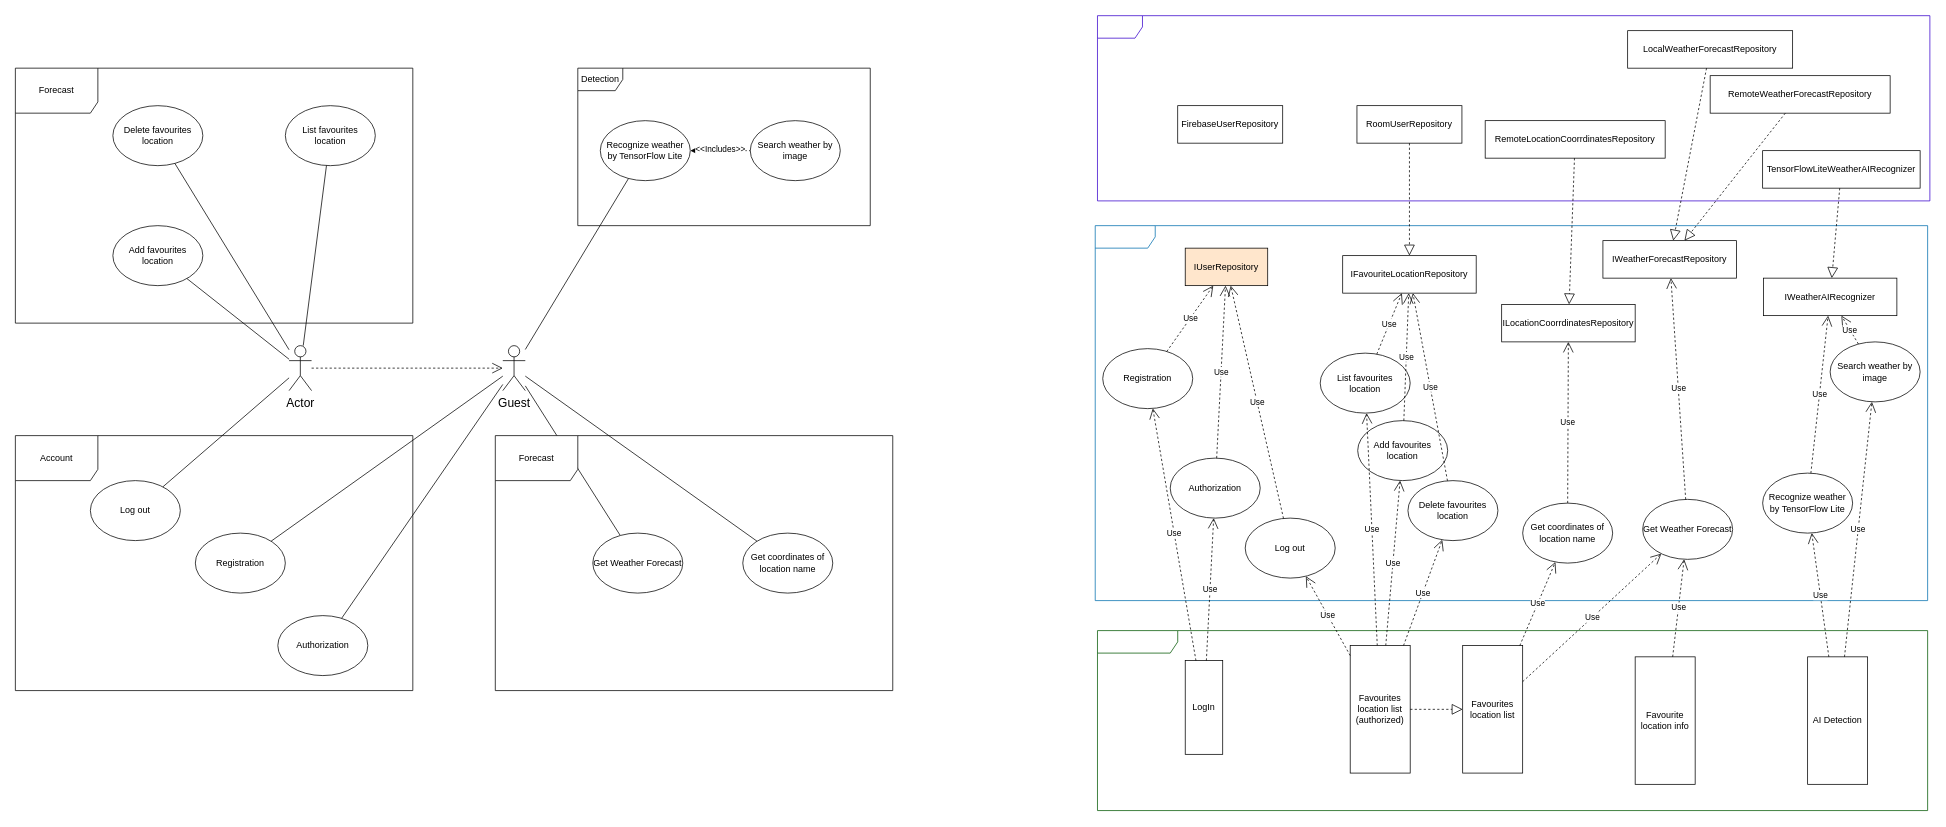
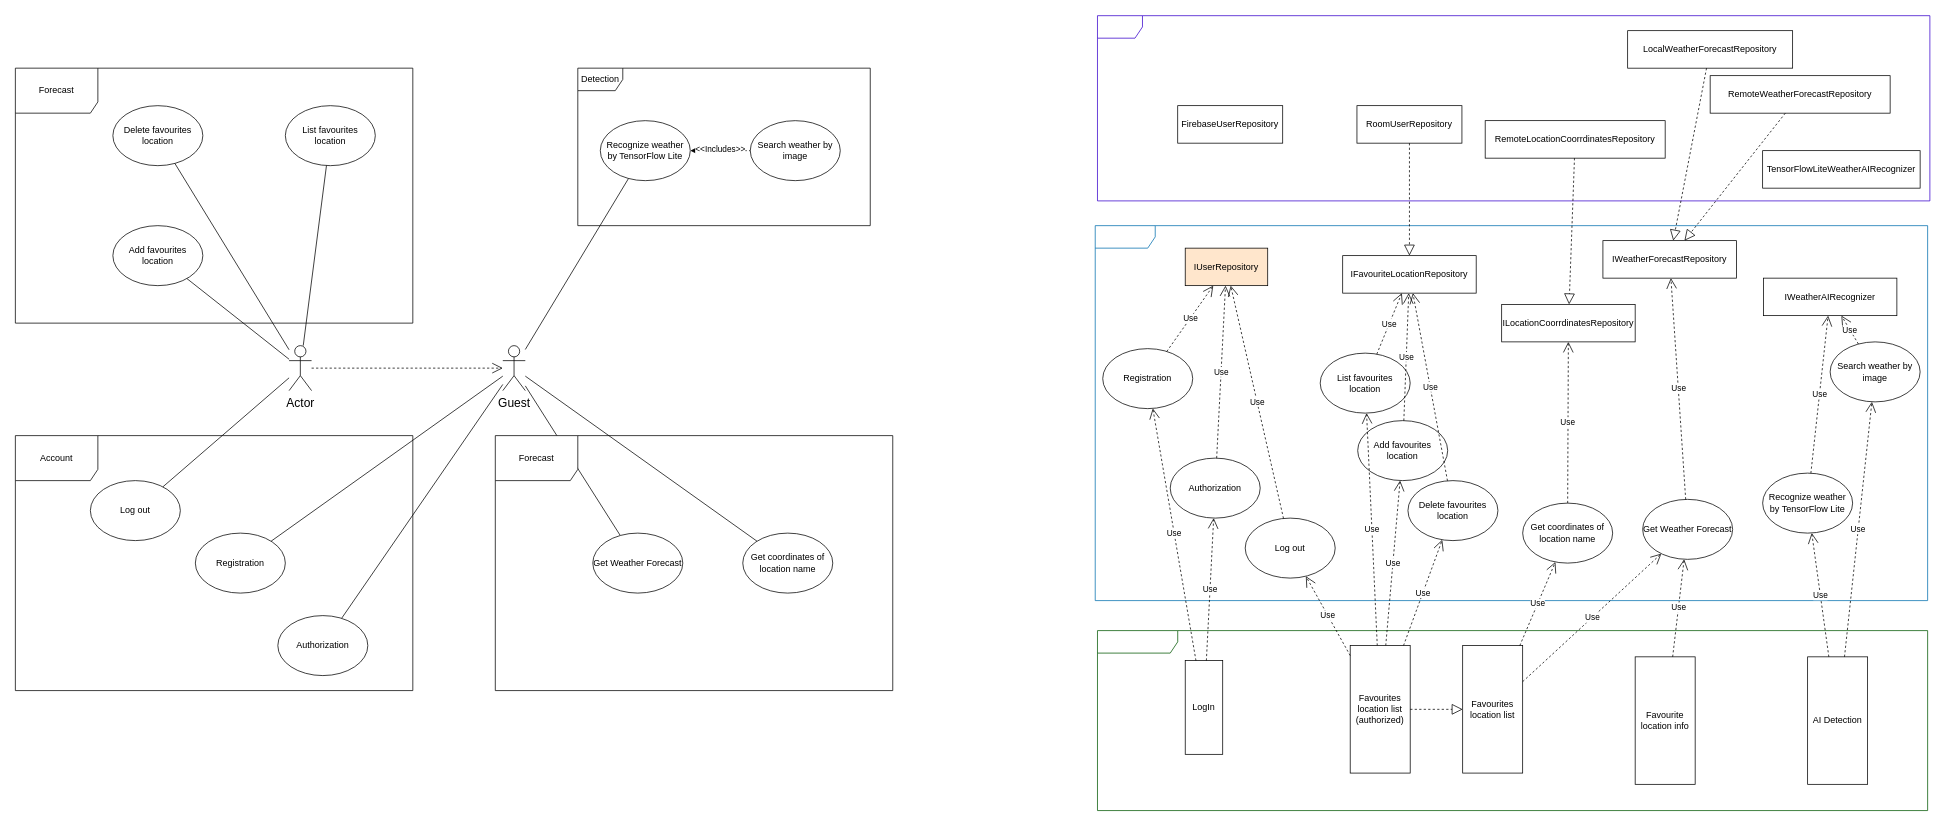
edge "TensorFlowLiteWeatherAIRecognizer" -> "IWeatherAIRecognizer": removed
node "Recognize": label "Recognize" -> "Domain"
